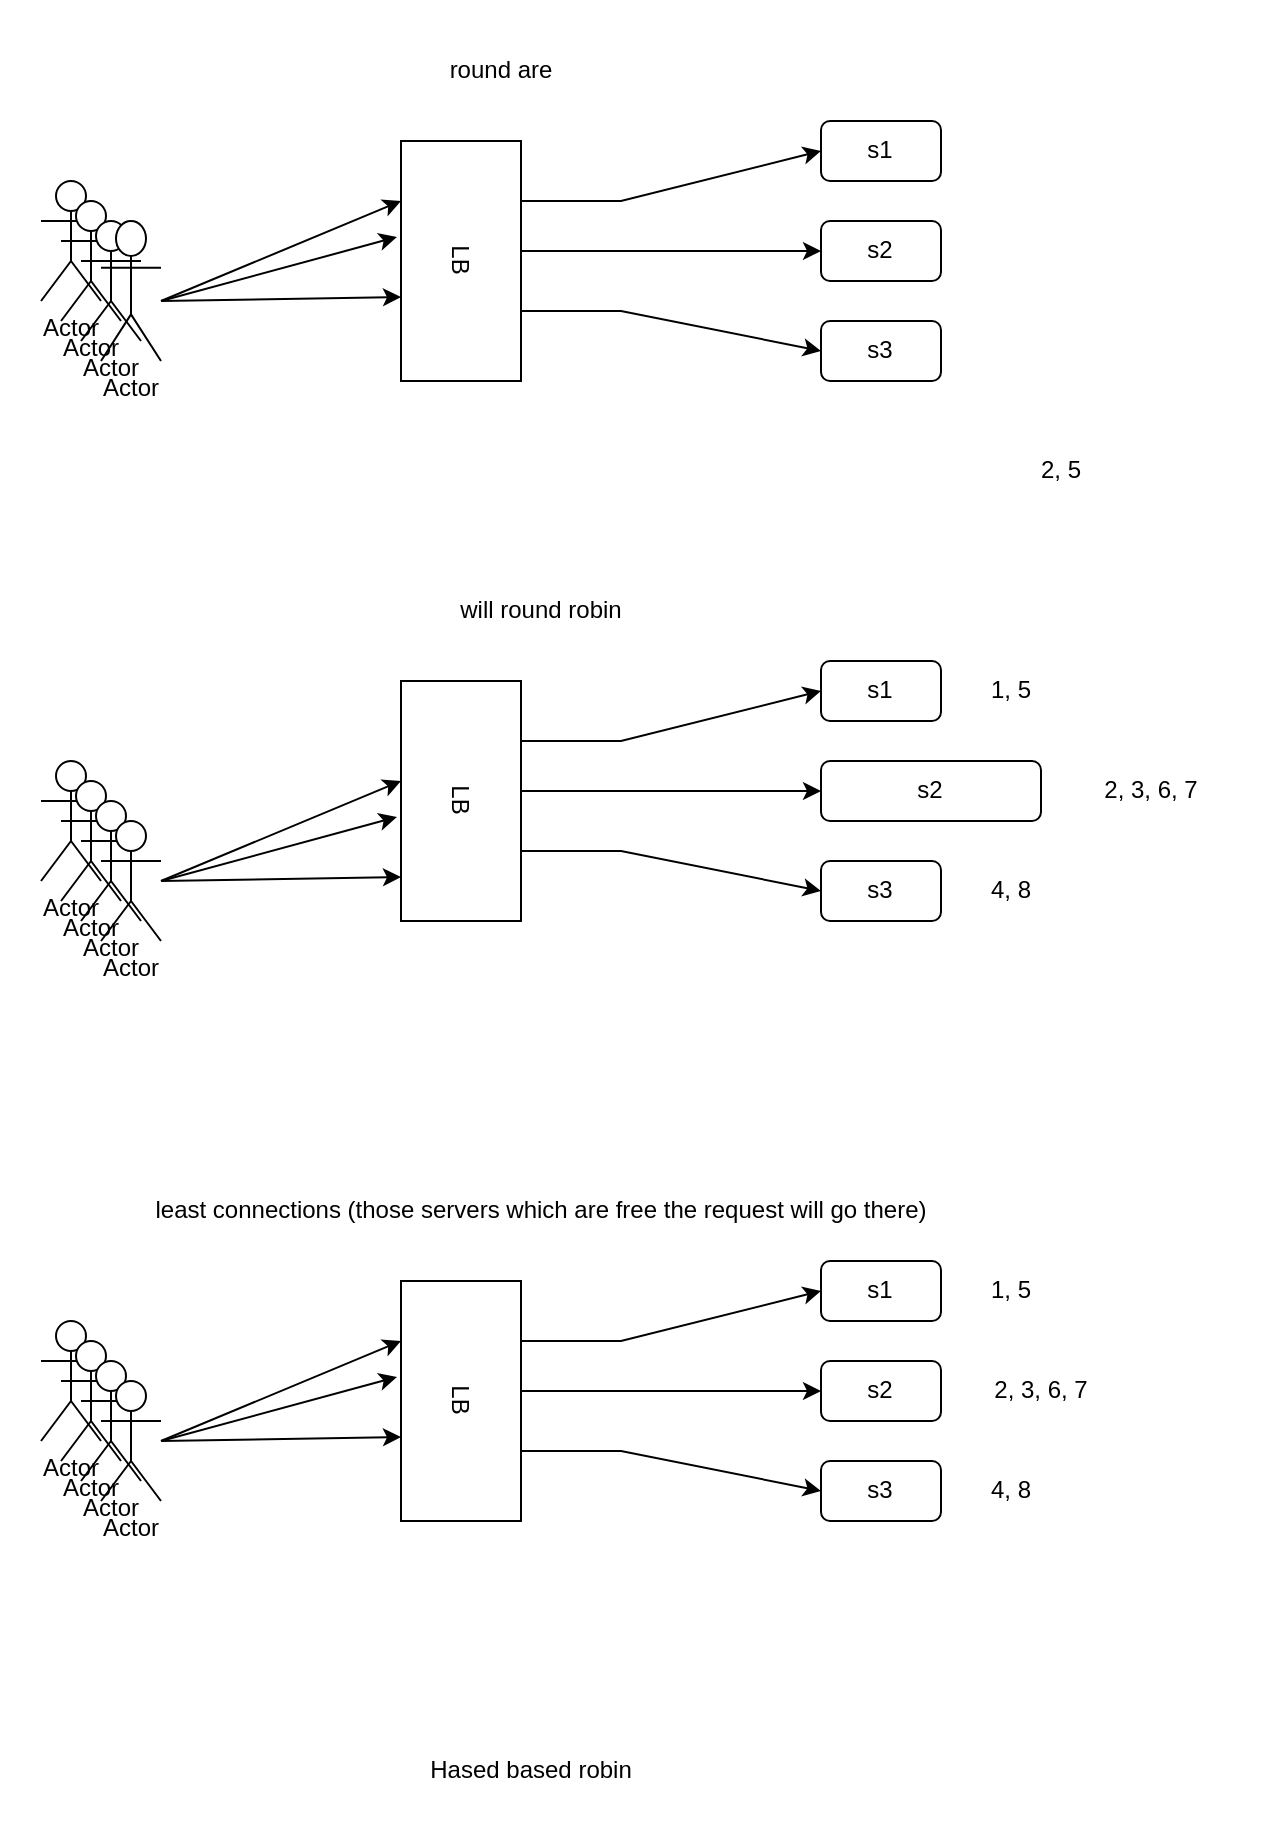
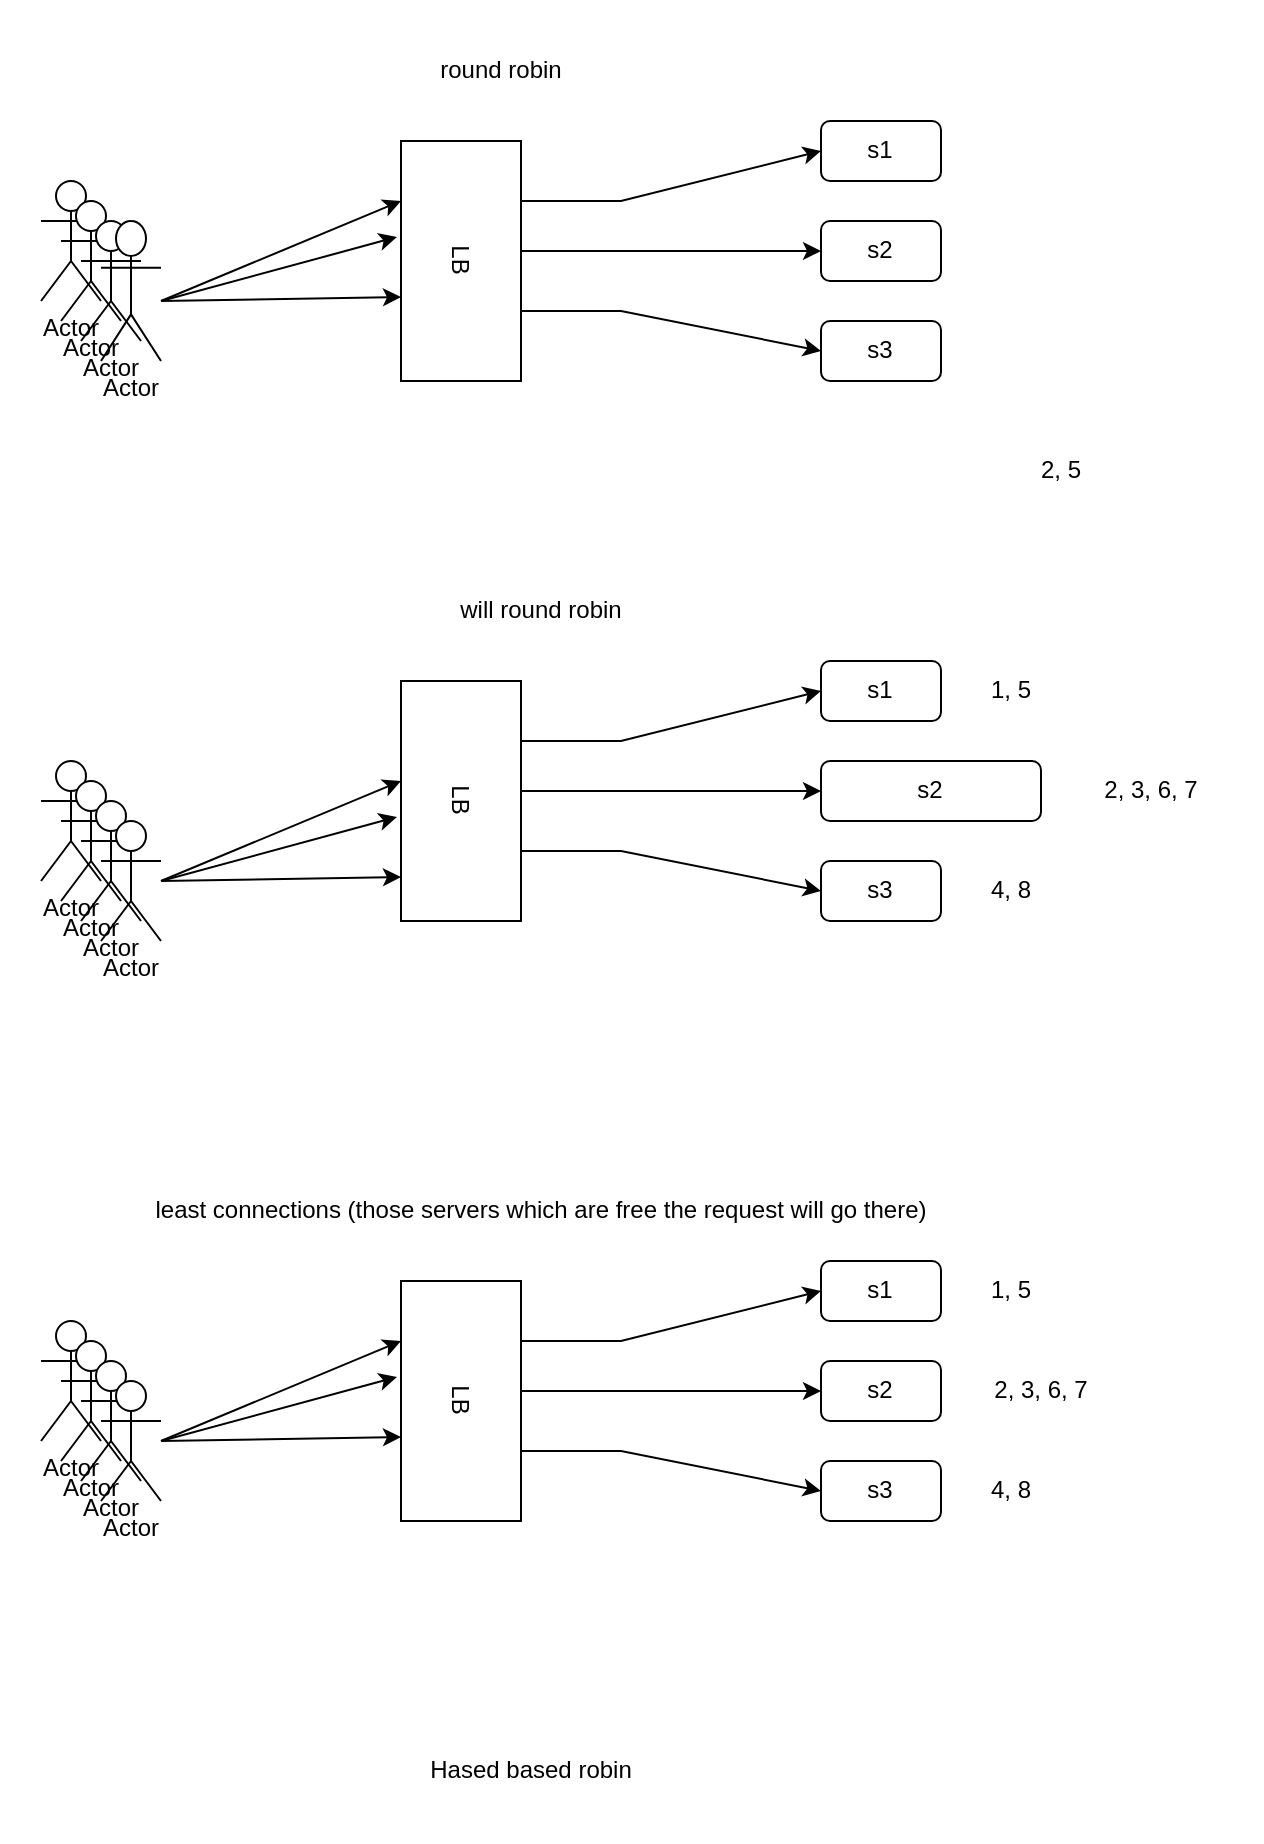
node "round are": label "round are" -> "round robin"
